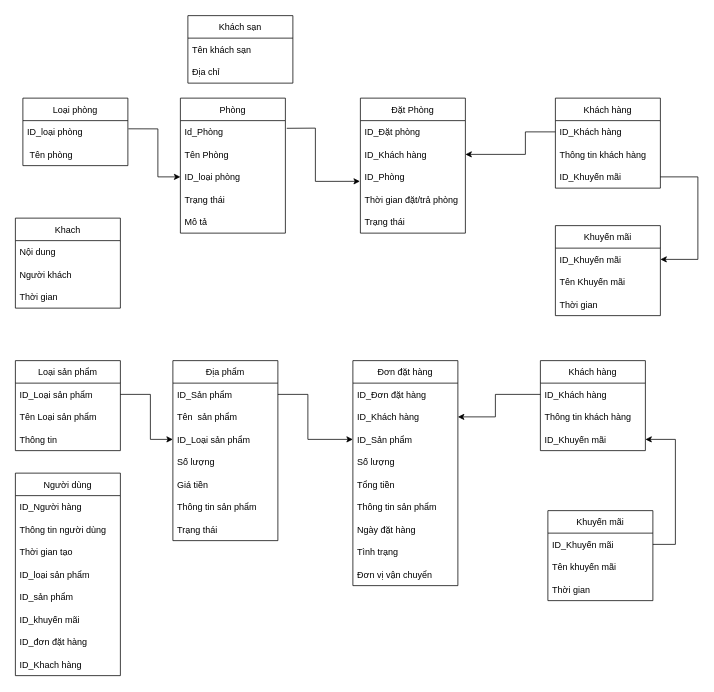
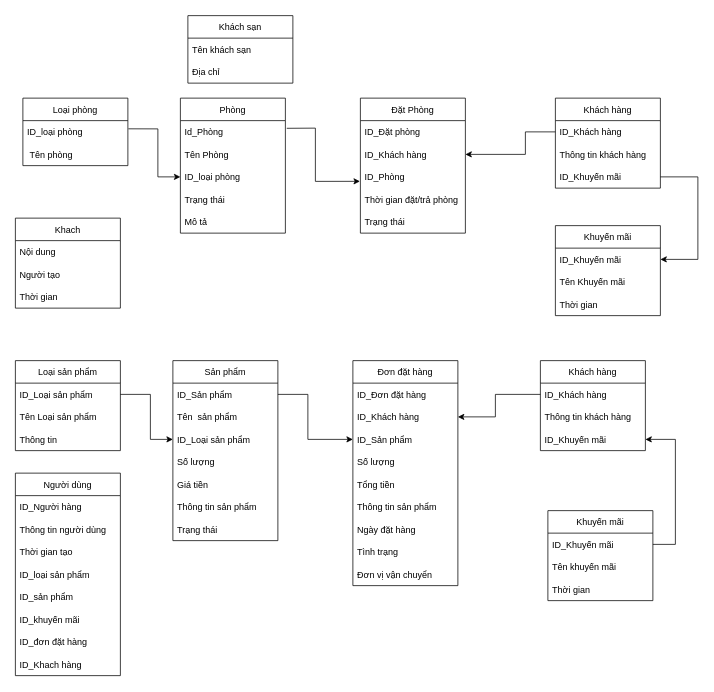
node "Người khách": label "Người khách" -> "Người tạo"
node "Địa phẩm": label "Địa phẩm" -> "Sản phẩm"
